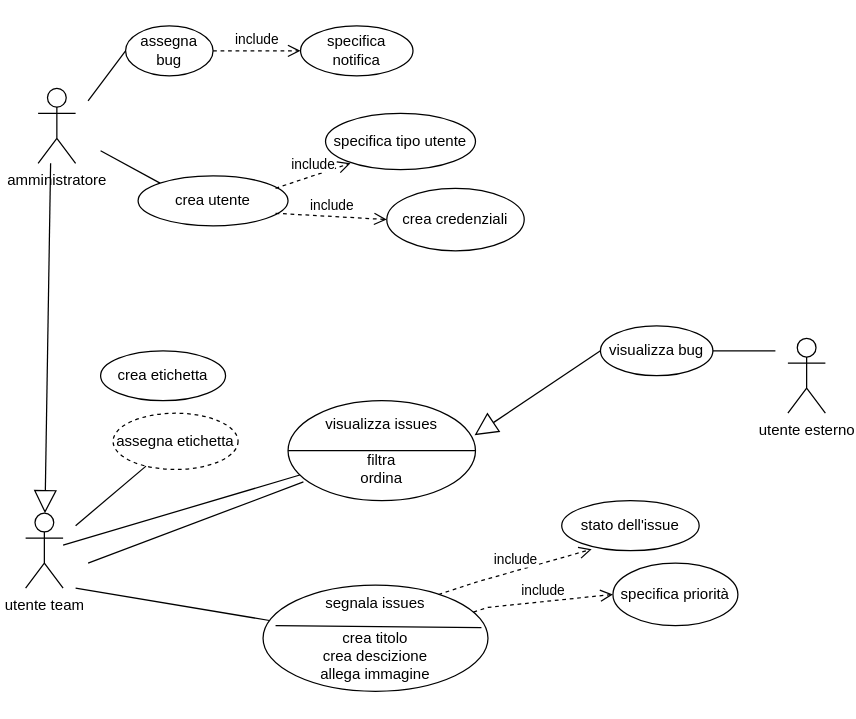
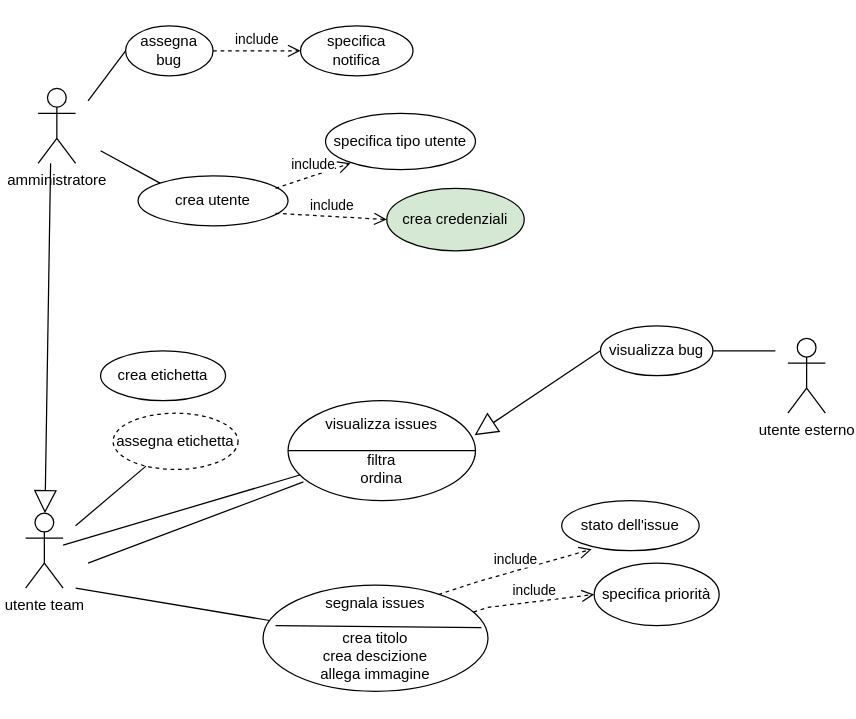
node "crea credenziali": fillcolor #ffffff -> #d5e8d4
node "specifica priorità": moved (676, 594) -> (657, 594)
